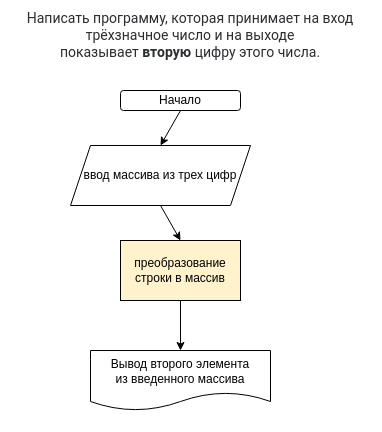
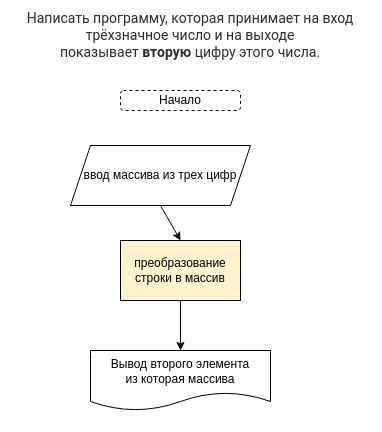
node "Начало": style solid -> dashed
edge "Начало" -> "ввод массива из трех цифр": removed
node "Вывод второго элемента из введенного массива": label "Вывод второго элемента из введенного массива" -> "Вывод второго элемента из которая массива"
